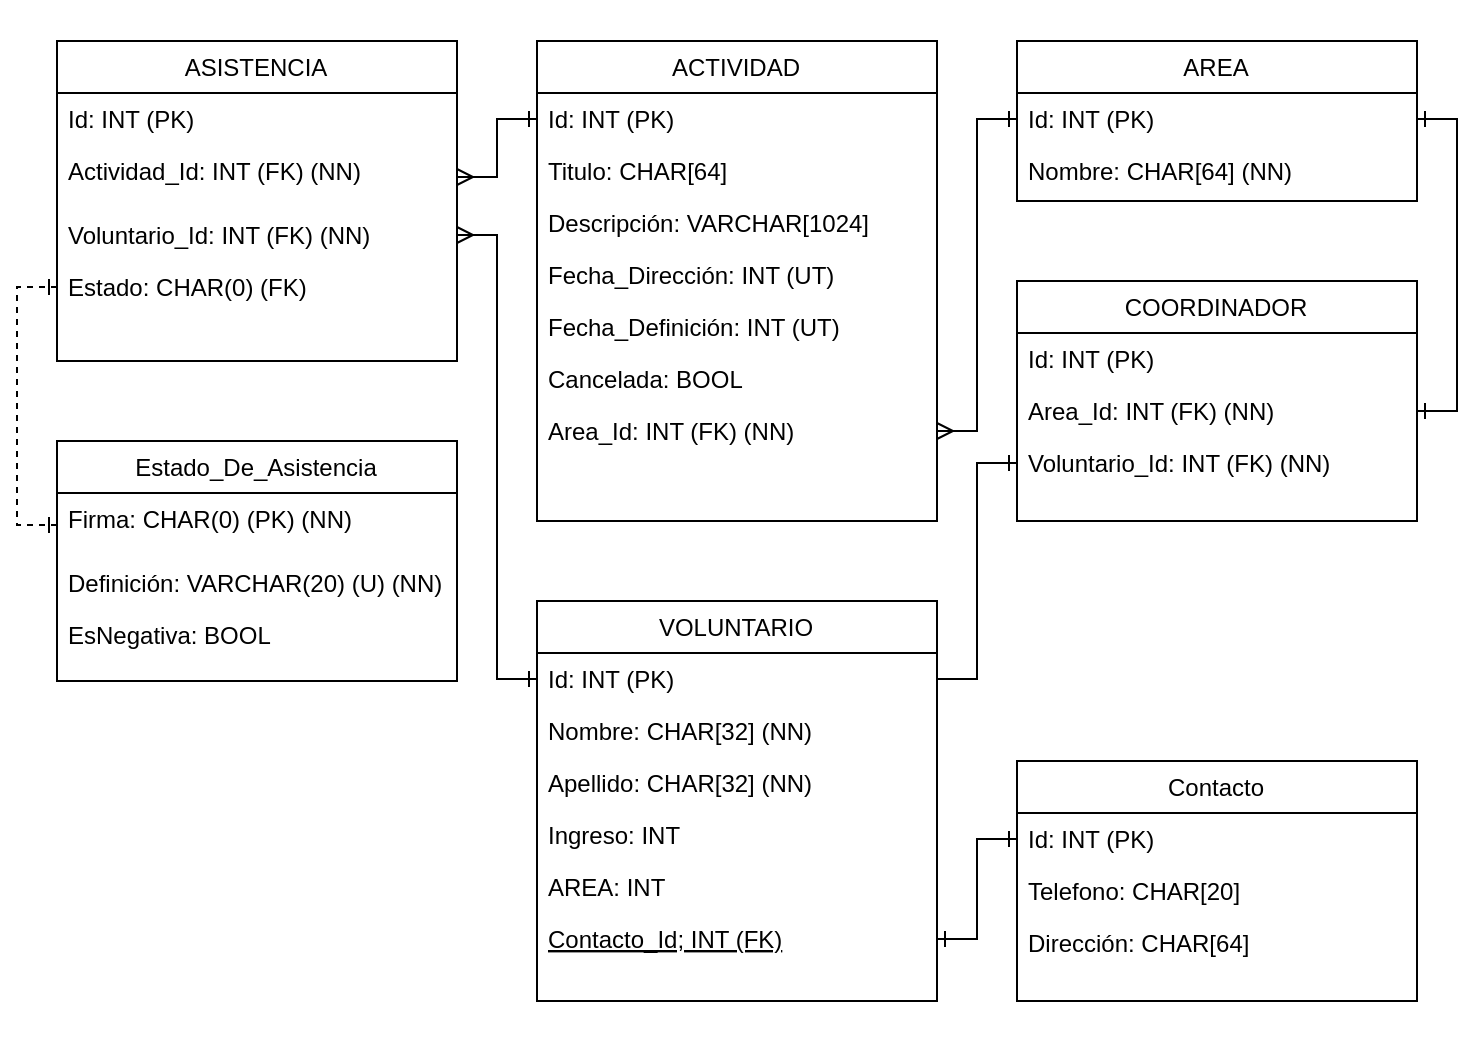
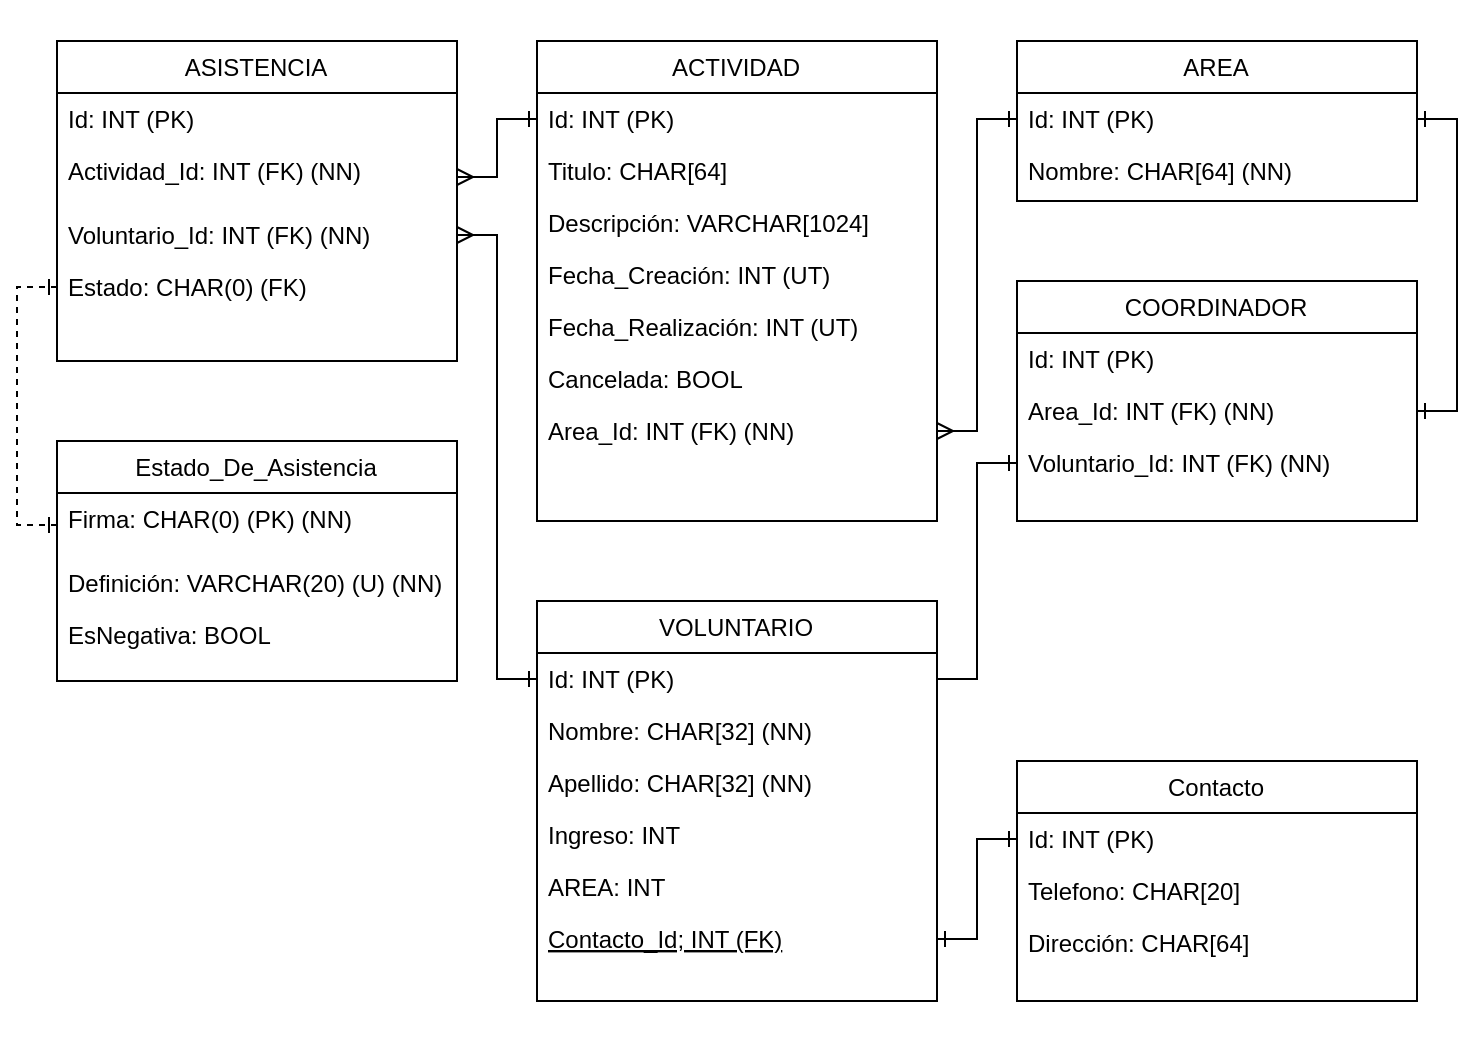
node "Fecha_Dirección: INT (UT)": label "Fecha_Dirección: INT (UT)" -> "Fecha_Creación: INT (UT)"
node "Fecha_Definición: INT (UT)": label "Fecha_Definición: INT (UT)" -> "Fecha_Realización: INT (UT)"
